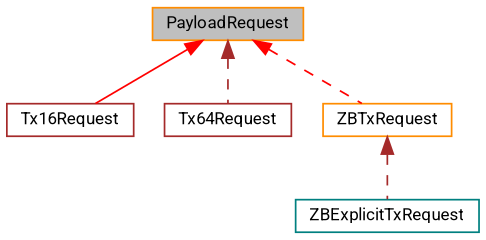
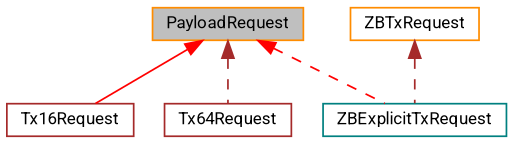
edge "ZBTxRequest" -> "PayloadRequest": now "ZBExplicitTxRequest" -> "PayloadRequest"
